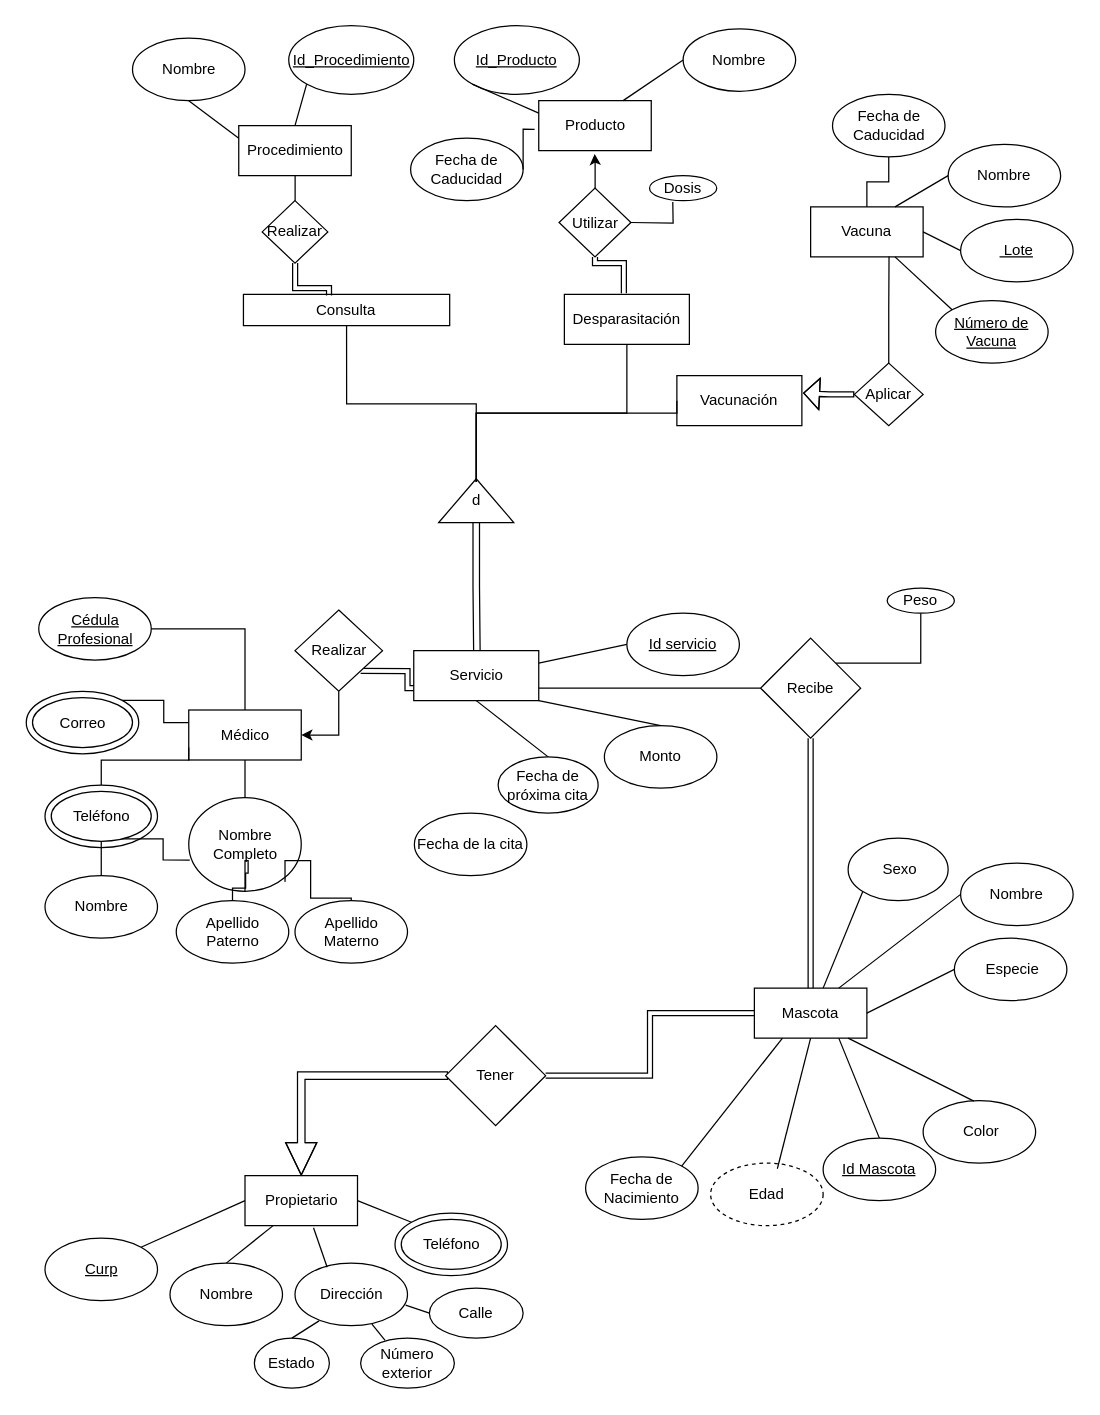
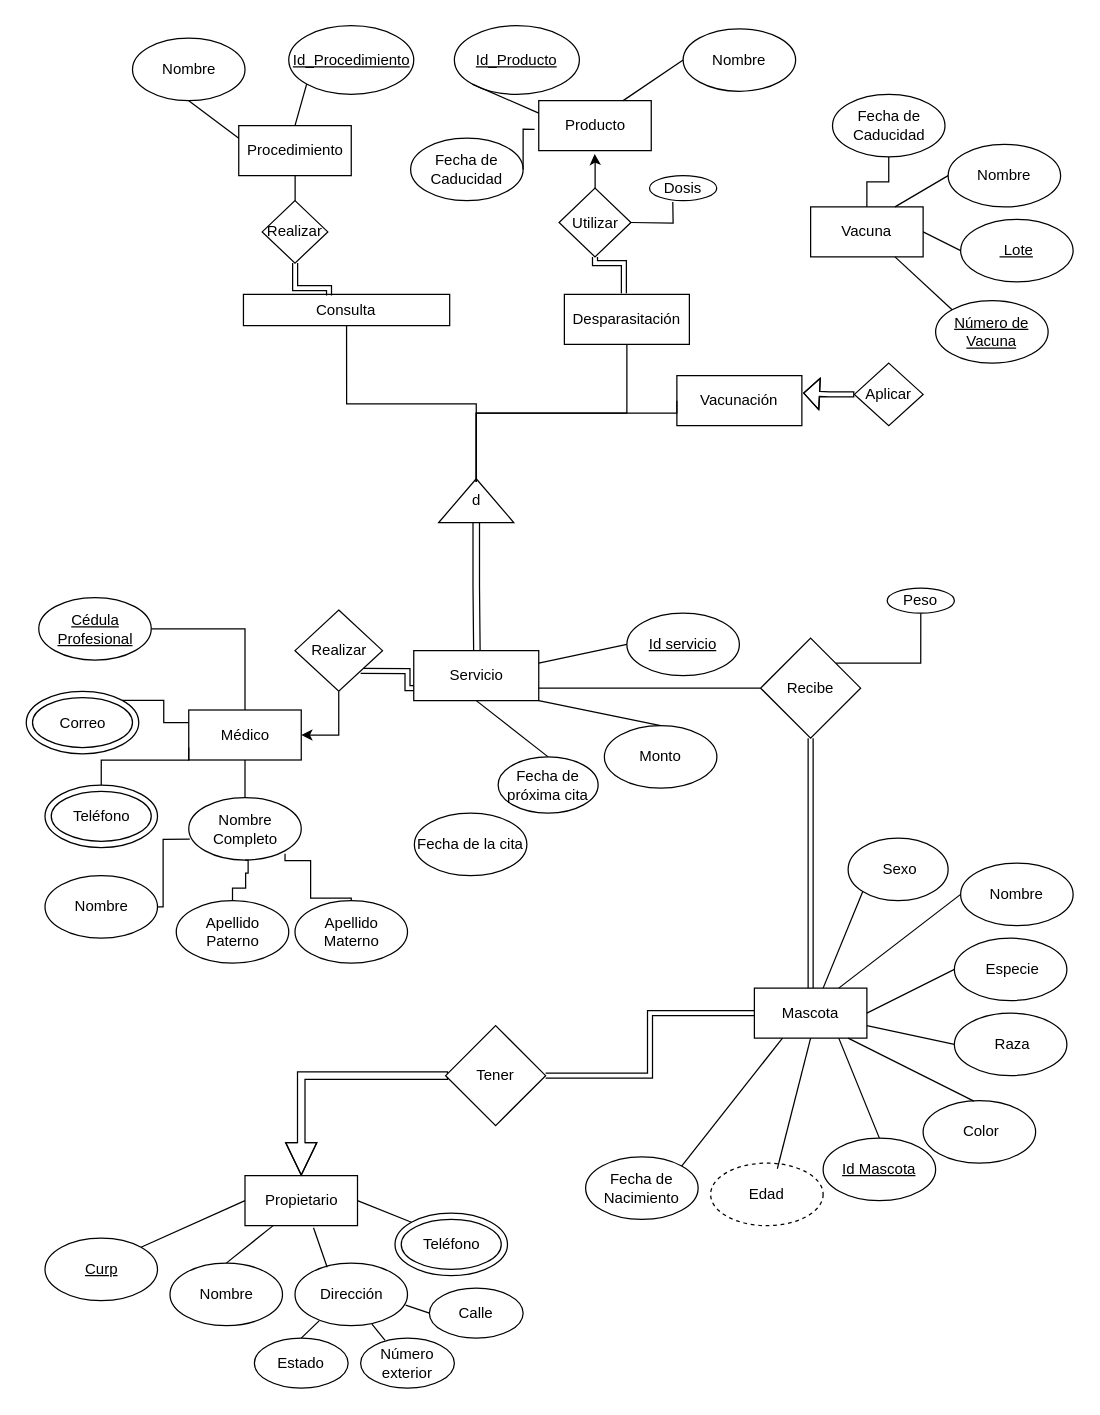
edge "Vacuna" -- "Aplicar": removed
node "Nombre Completo": size 113x94 -> 113x63
edge "Mascota" -- "Raza": added
node "Raza": added
node "Estado": size 75x50 -> 94x50
